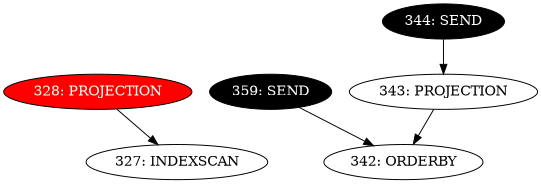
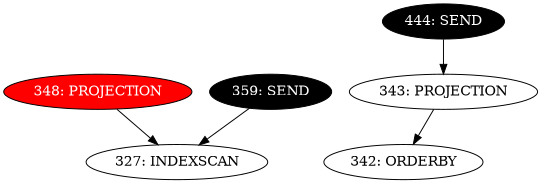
node "344: SEND": label "344: SEND" -> "444: SEND"
node "328: PROJECTION": label "328: PROJECTION" -> "348: PROJECTION"
edge "359: SEND" -> "342: ORDERBY": now "359: SEND" -> "327: INDEXSCAN"
